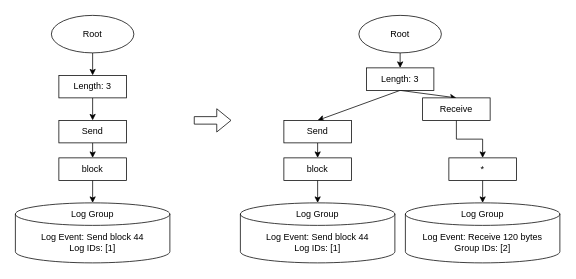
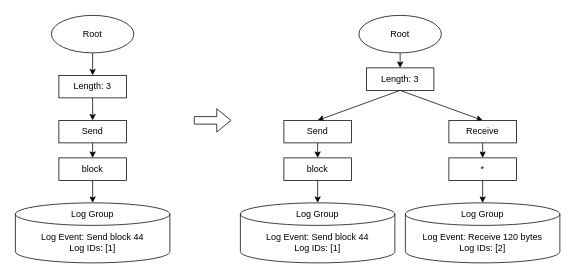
node "Receive": moved (456, 109) -> (483, 132)
node "Log Event: Receive 120 bytes Group IDs: [2]": label "Log Event: Receive 120 bytes Group IDs: [2]" -> "Log Event: Receive 120 bytes Log IDs: [2]"
